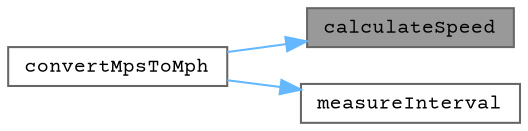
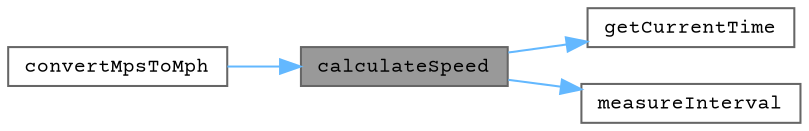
node "getCurrentTime": added
edge "convertMpsToMph" -> "measureInterval": now "calculateSpeed" -> "measureInterval"
